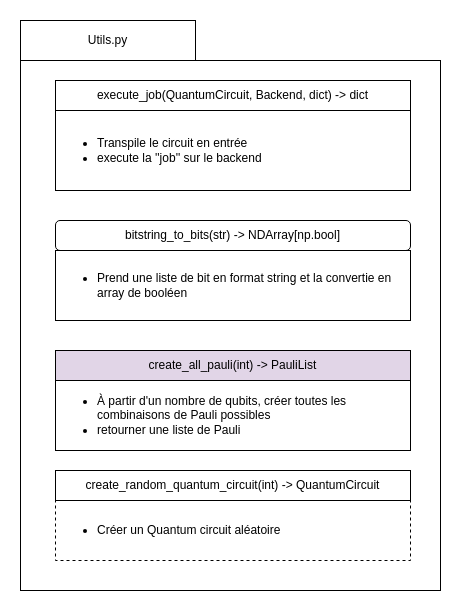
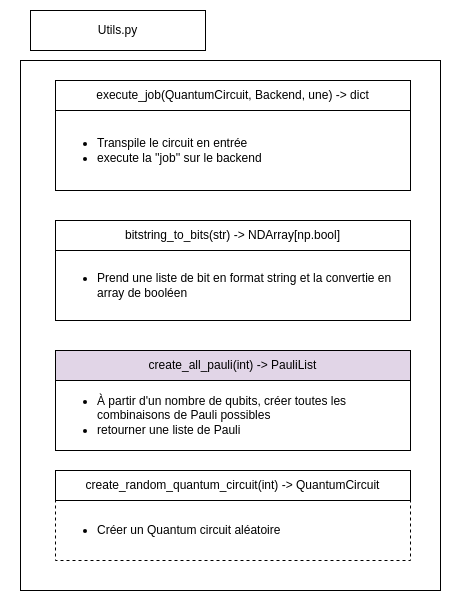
node "Utils.py": moved (108, 41) -> (118, 31)
node "execute_job(QuantumCircuit, Backend, dict) -> dict": label "execute_job(QuantumCircuit, Backend, dict) -> dict" -> "execute_job(QuantumCircuit, Backend, une) -> dict"
node "bitstring_to_bits(str) -> NDArray[np.bool]": shape rounded rectangle -> rectangle
